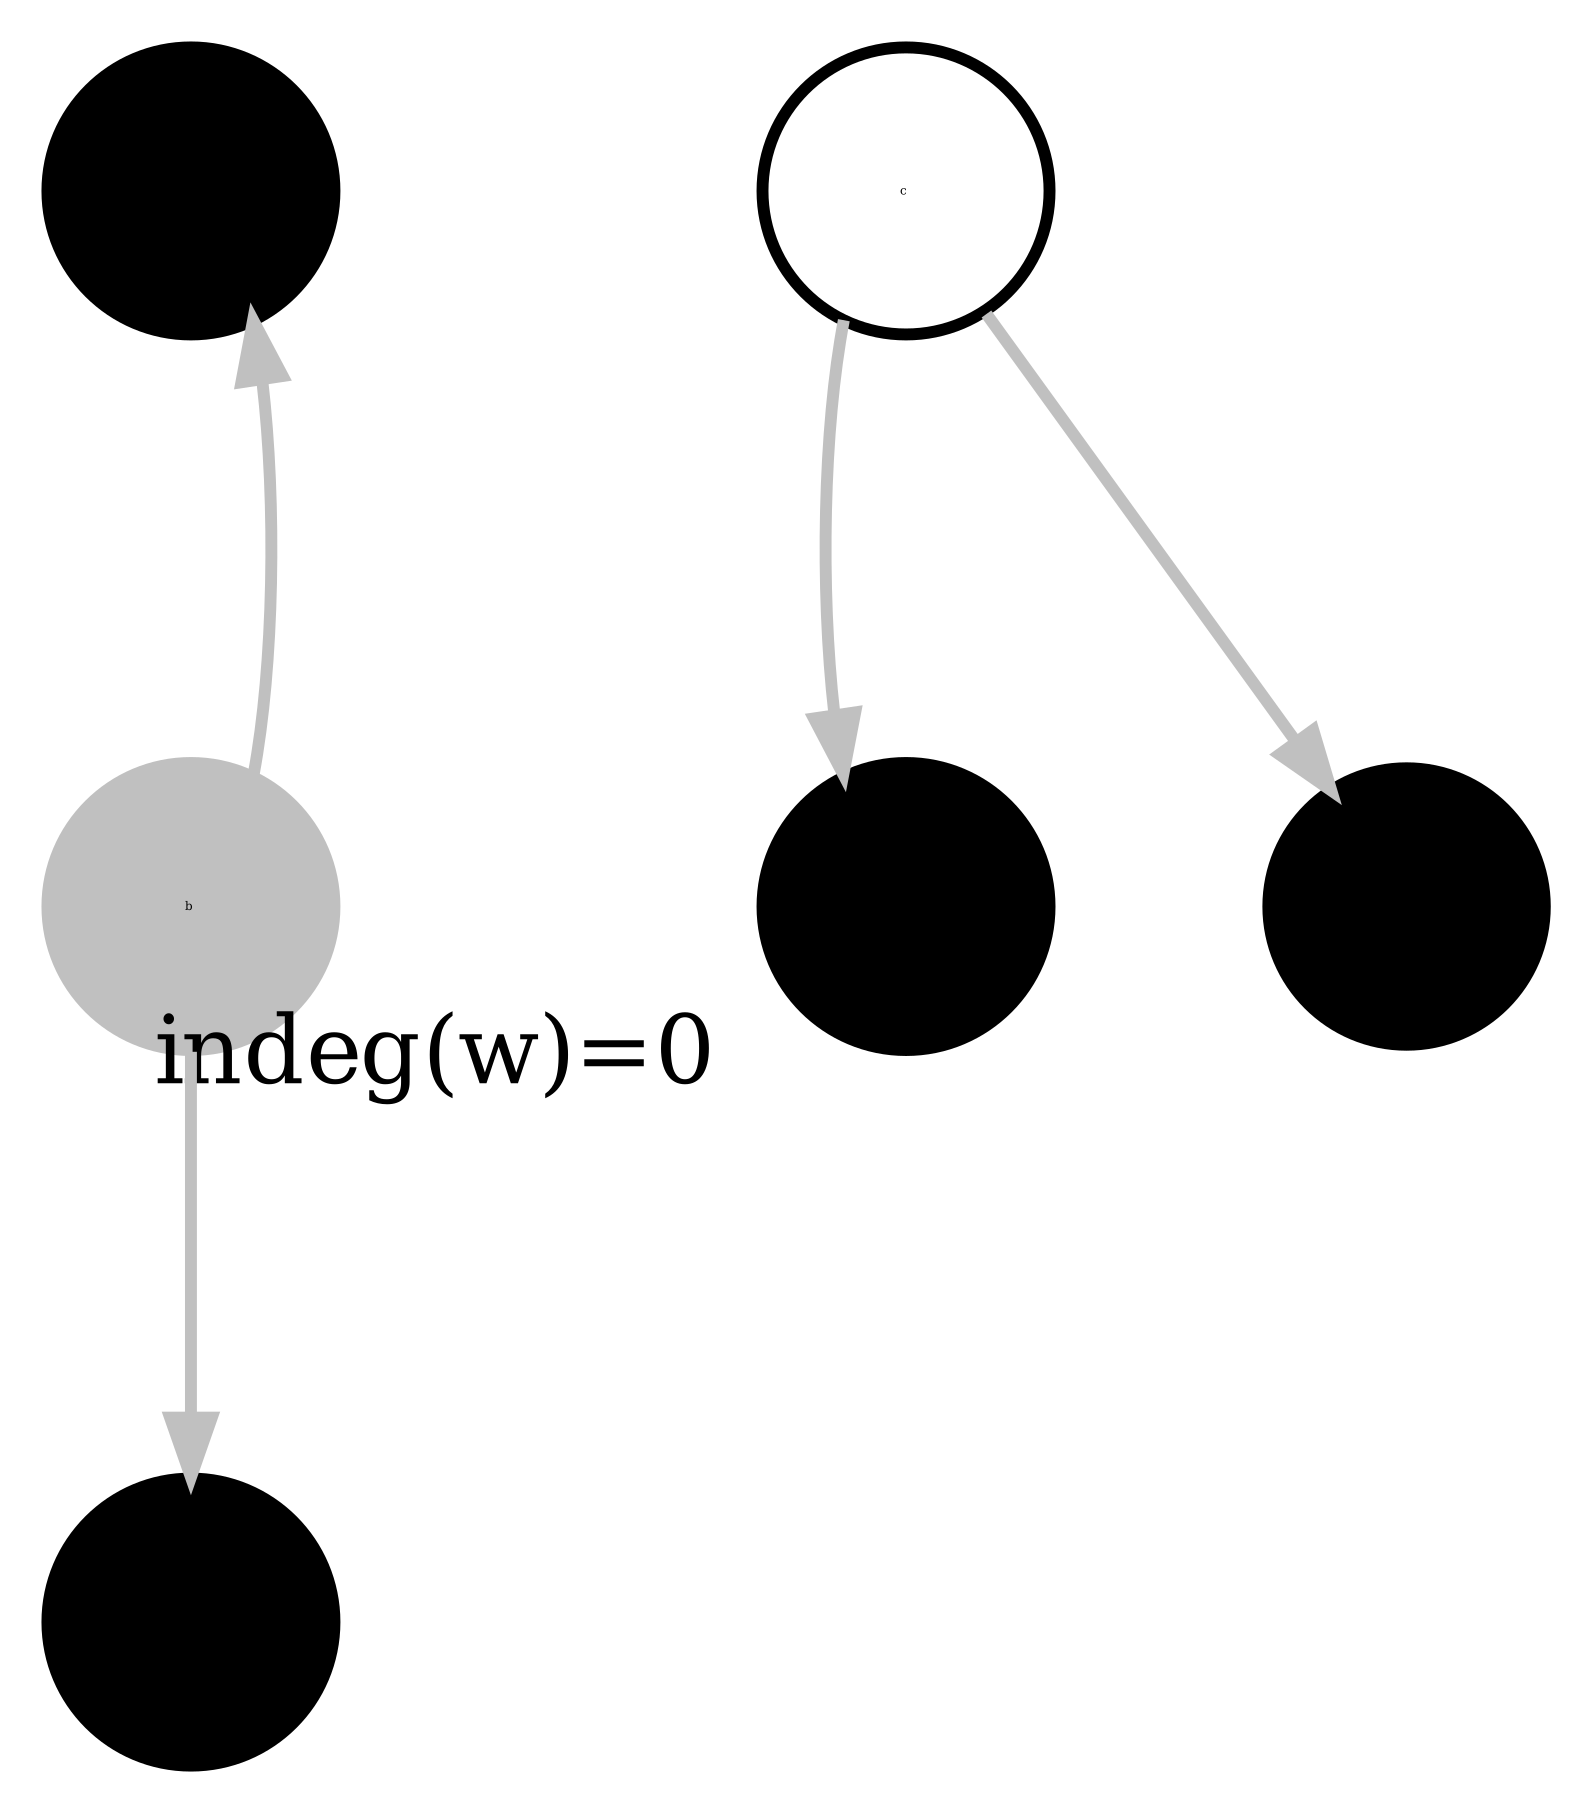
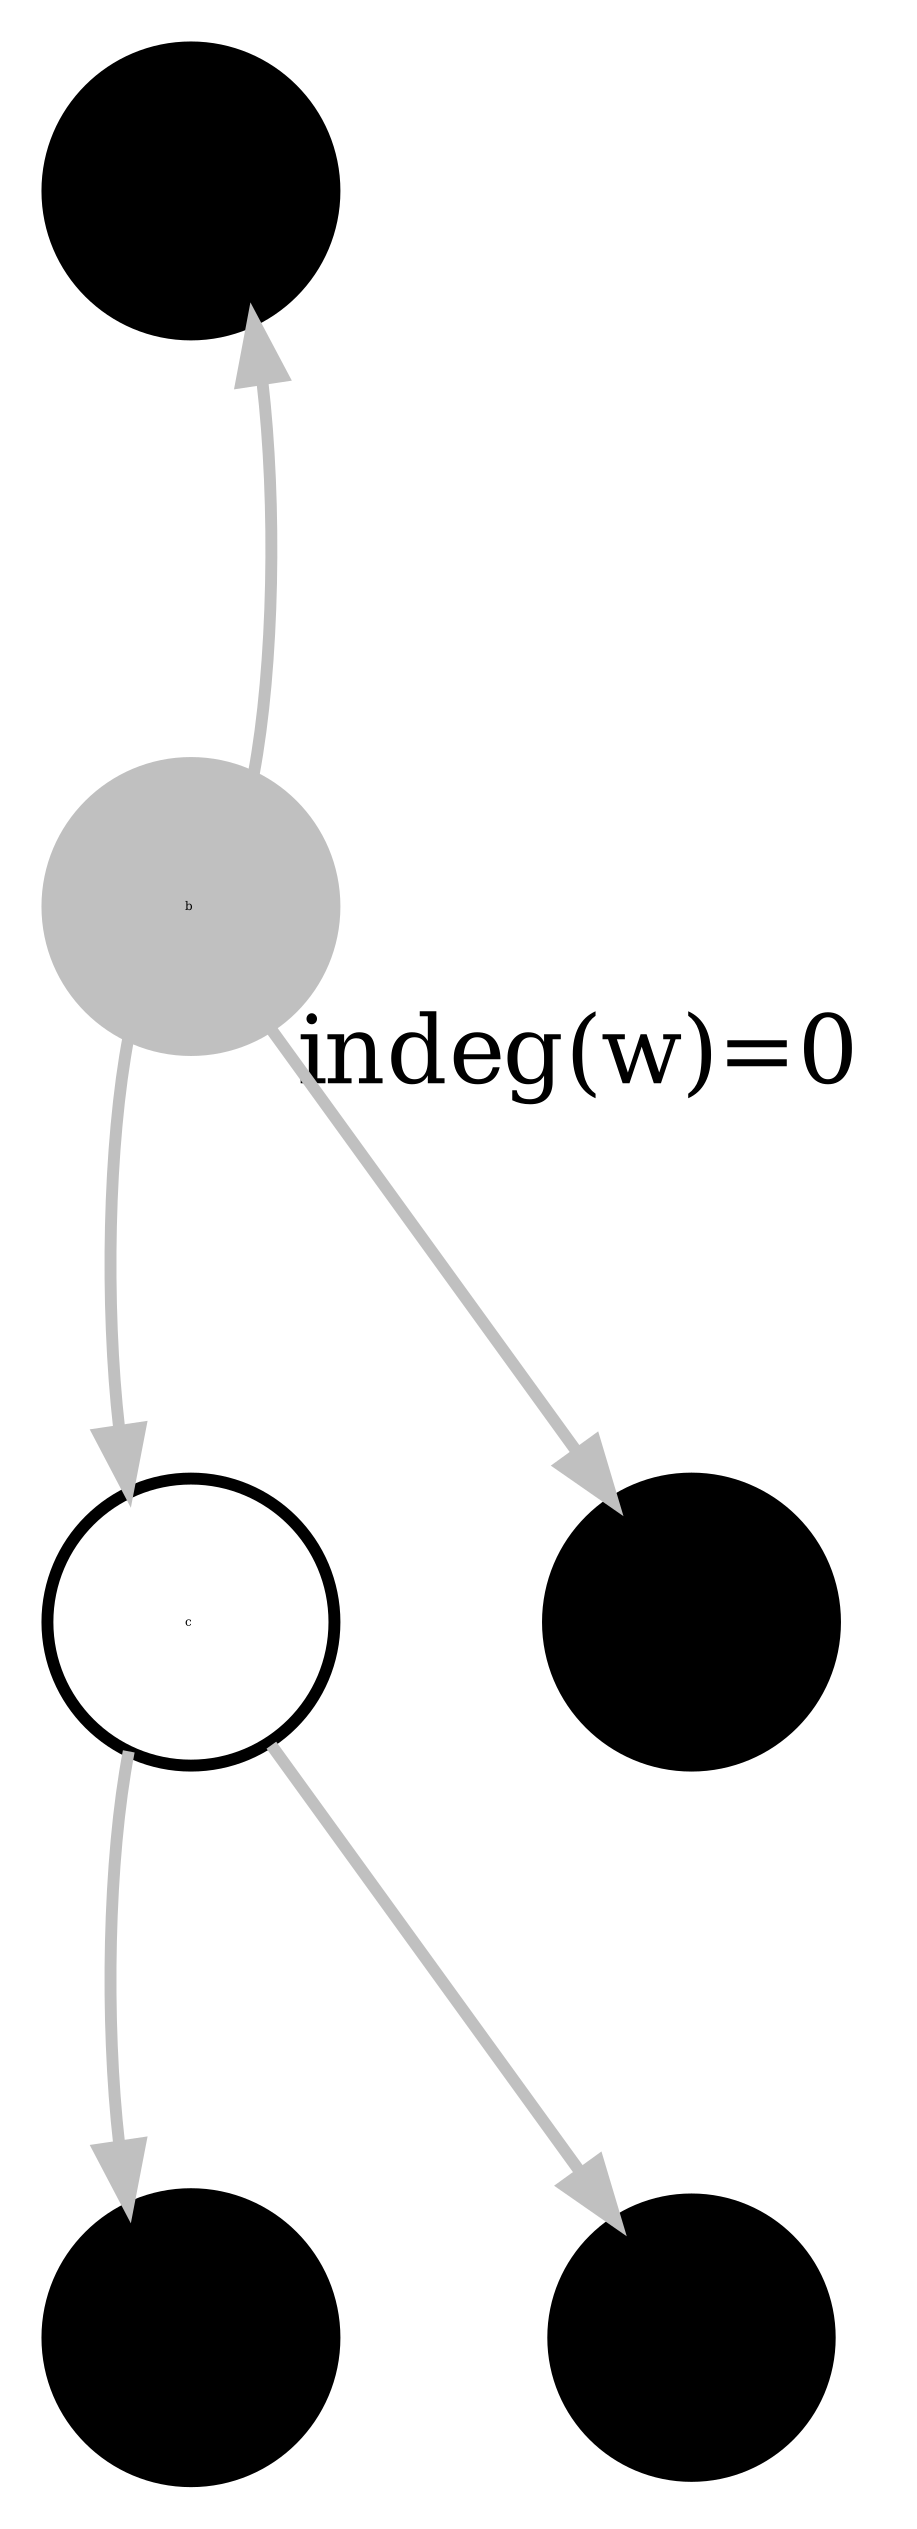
edge "b" -> "c": added
